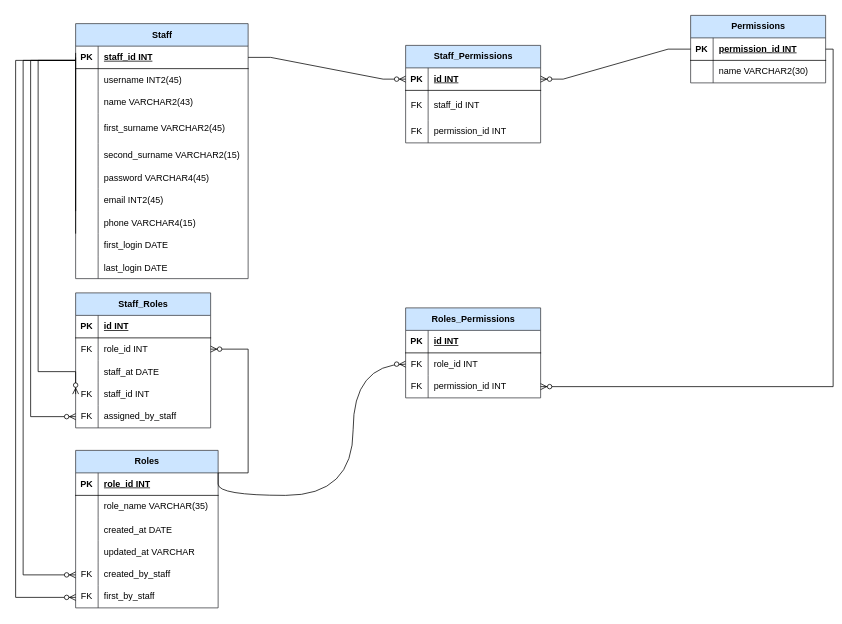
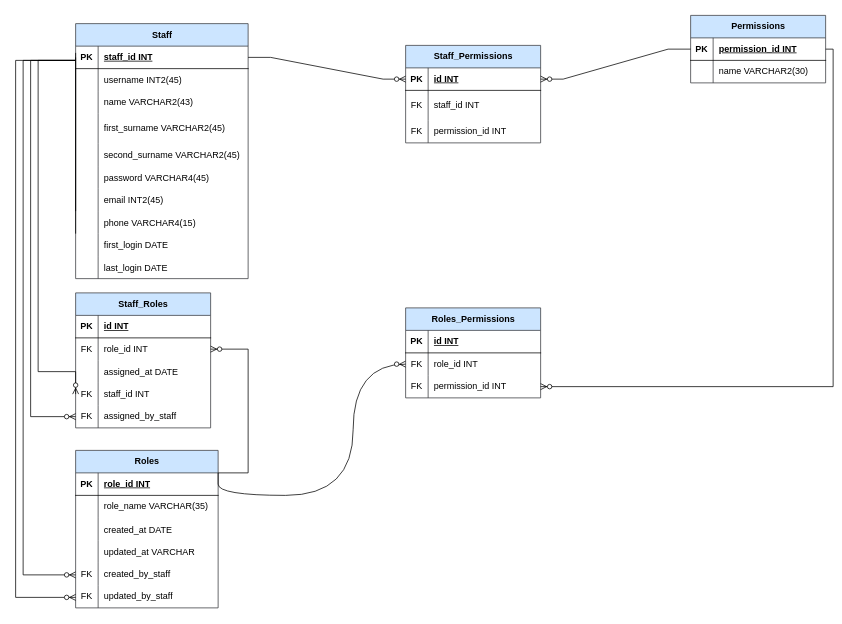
node "second_surname VARCHAR2(15)": label "second_surname VARCHAR2(15)" -> "second_surname VARCHAR2(45)"
node "staff_at DATE": label "staff_at DATE" -> "assigned_at DATE"
node "first_by_staff": label "first_by_staff" -> "updated_by_staff"
